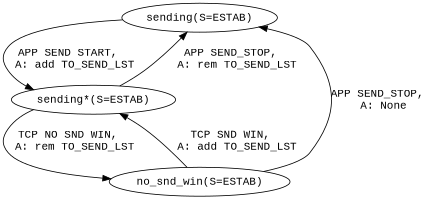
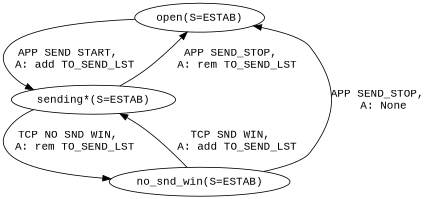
node "sending(S=ESTAB)": label "sending(S=ESTAB)" -> "open(S=ESTAB)"
